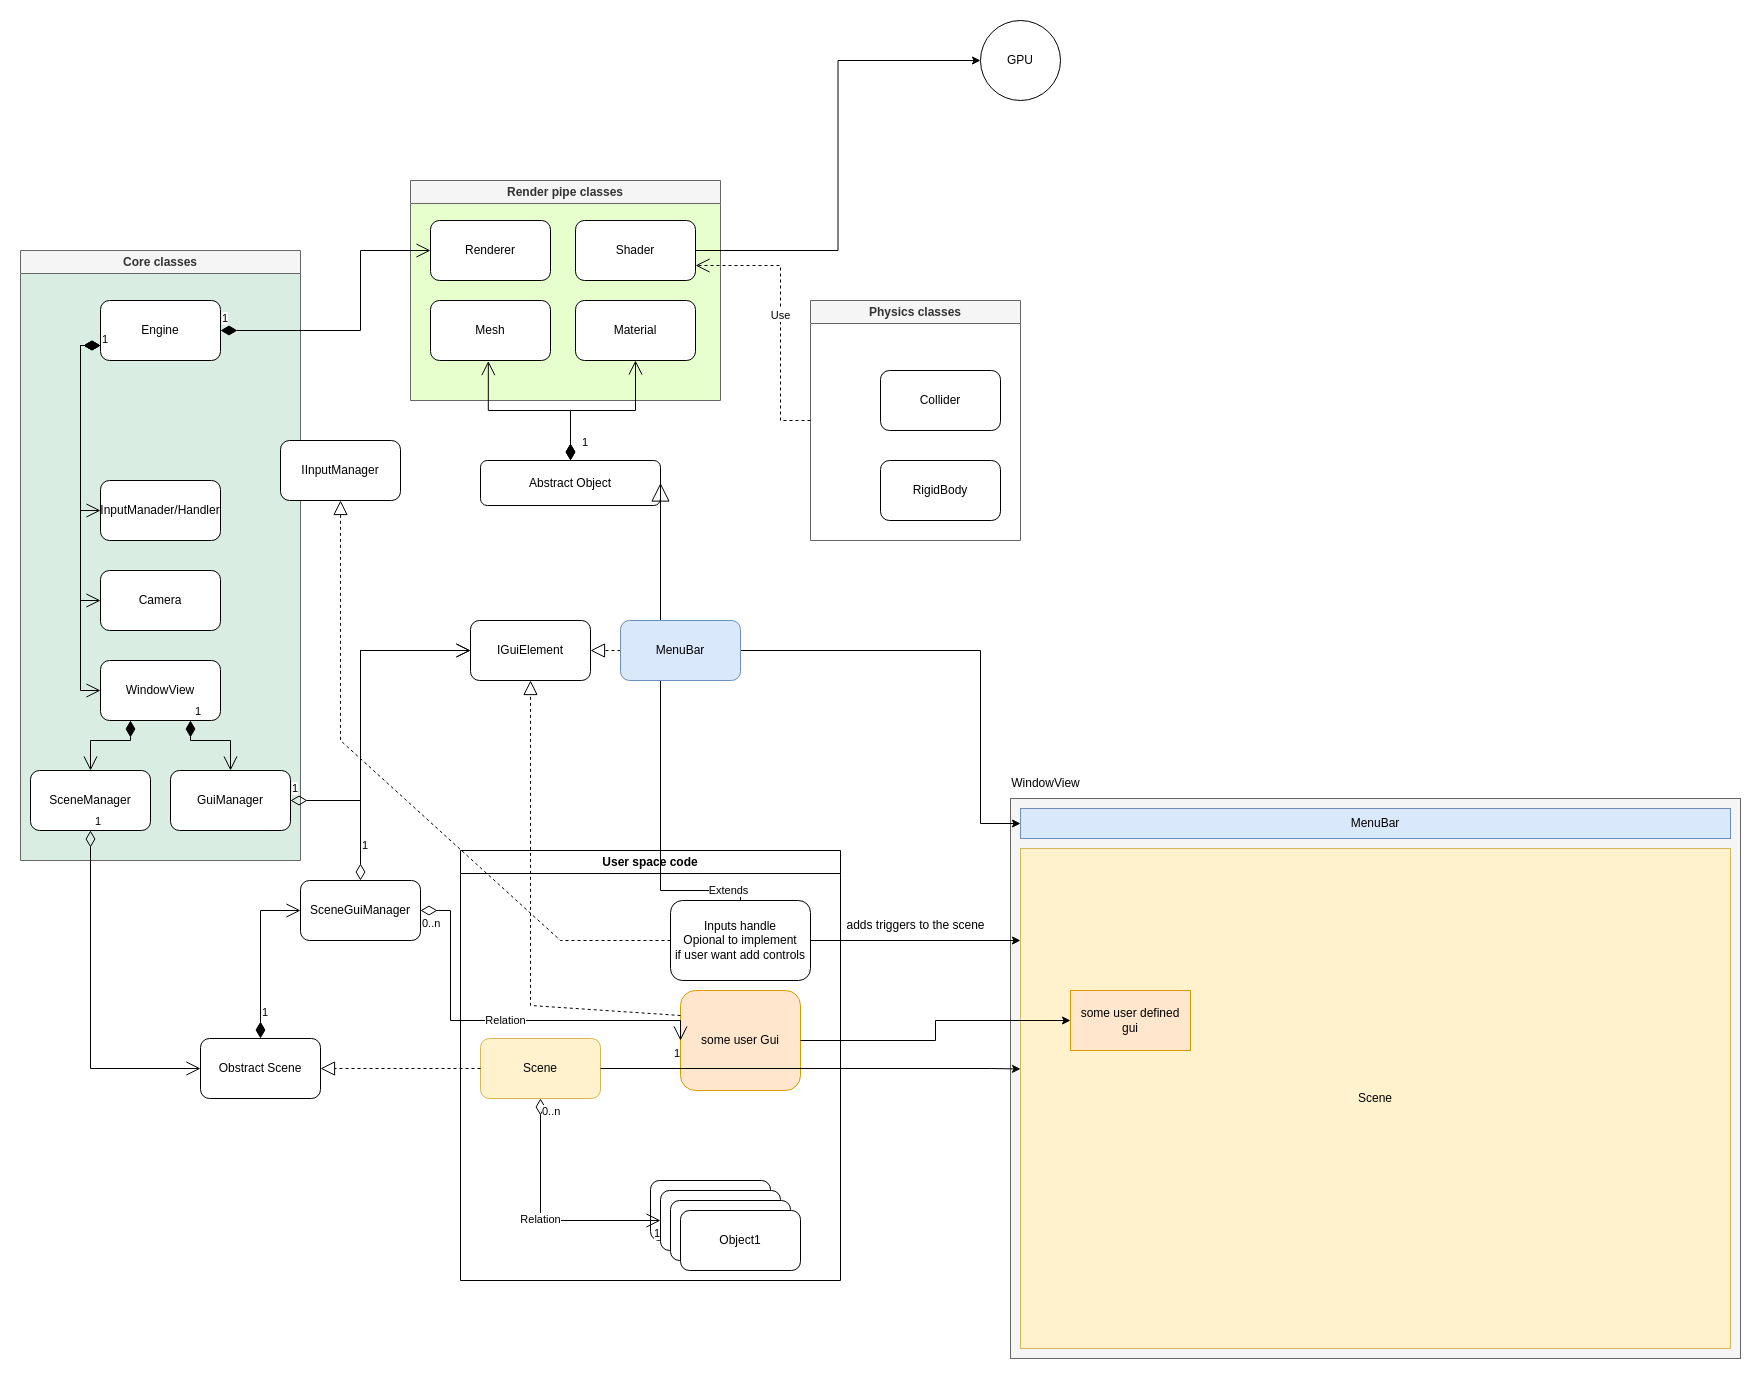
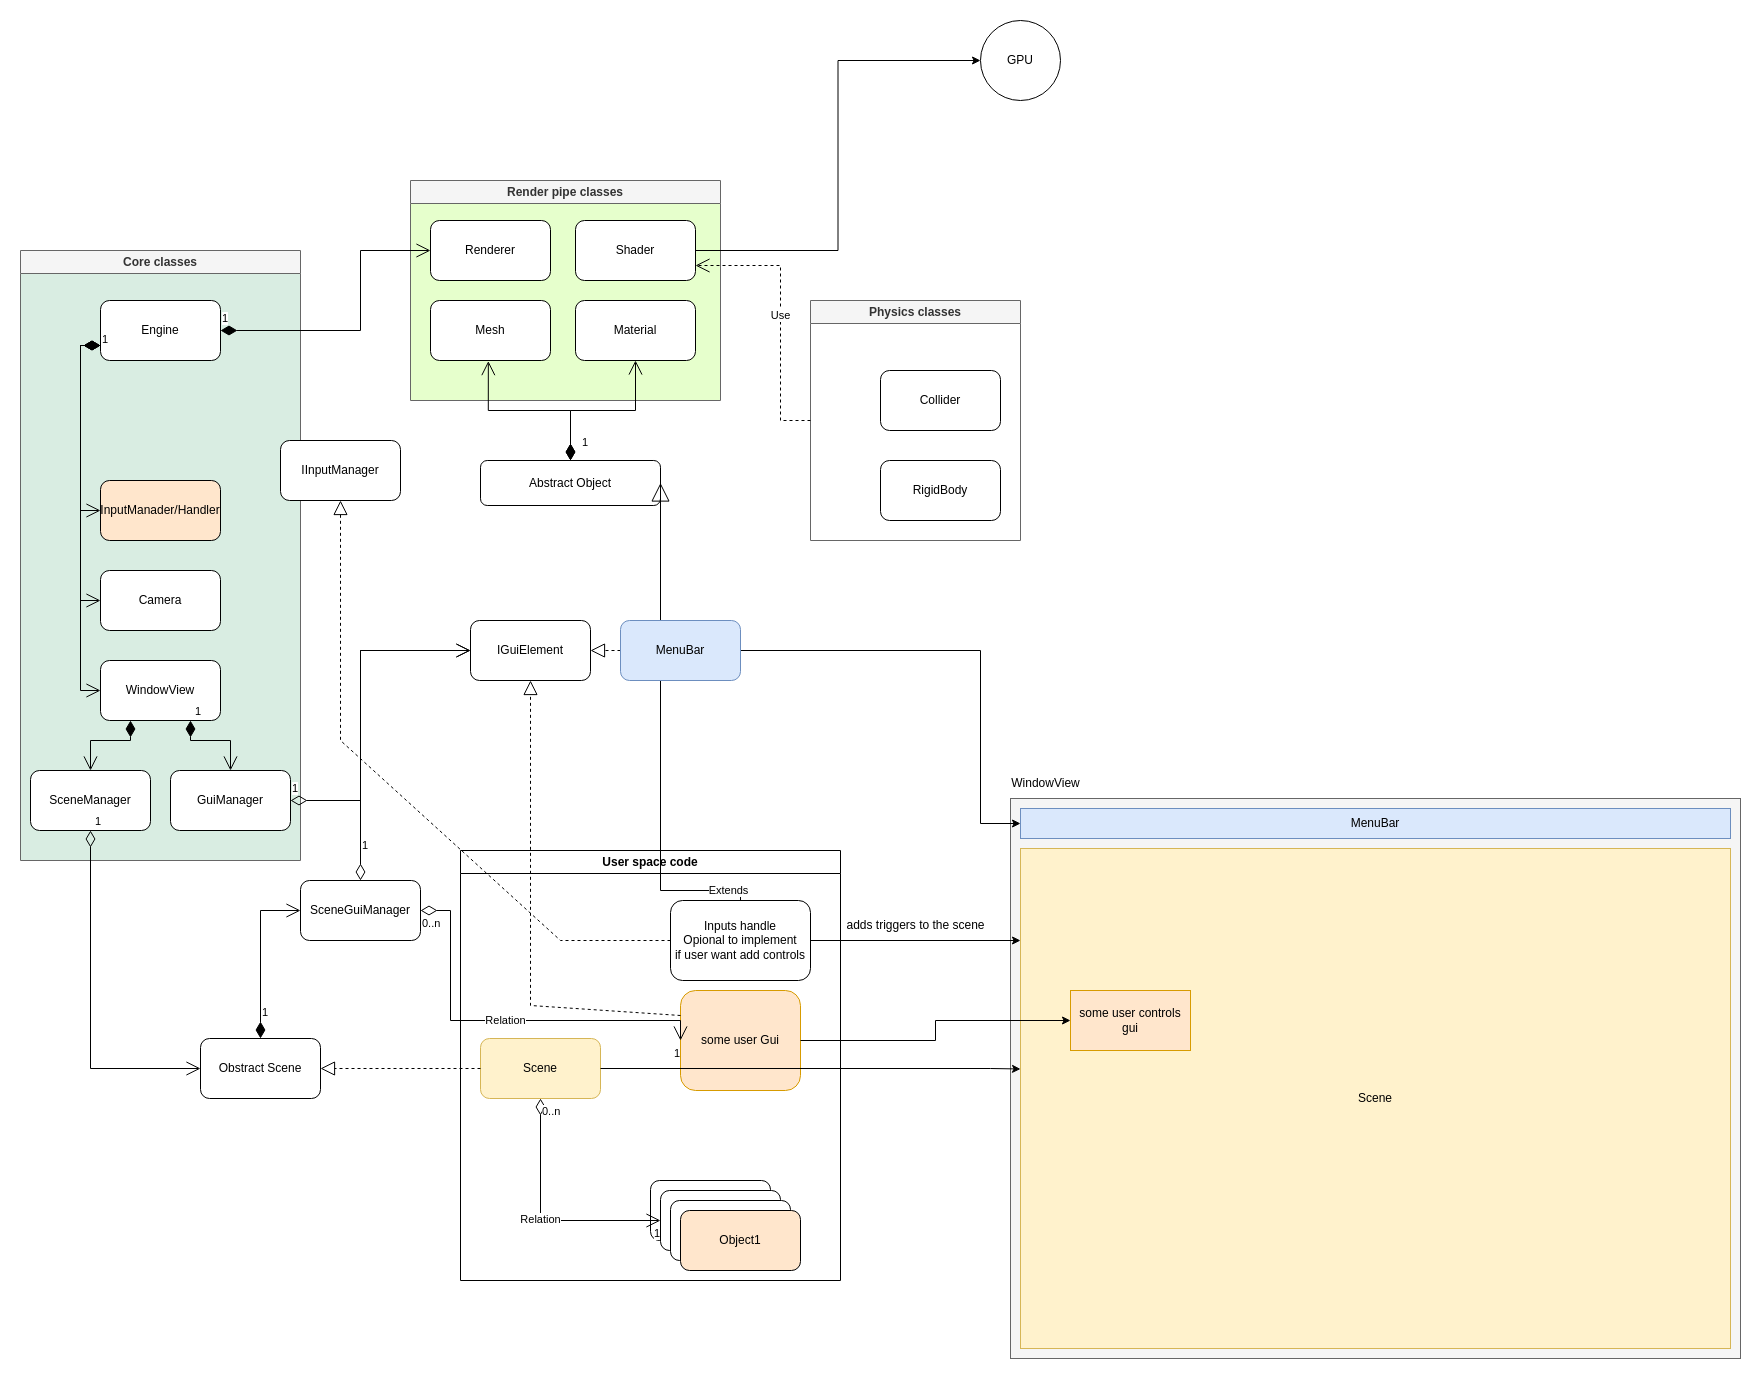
node "InputManader/Handler": fillcolor #ffffff -> #ffe6cc
node "some user defined gui": label "some user defined gui" -> "some user controls gui"
node "Object1": fillcolor #ffffff -> #ffe6cc
